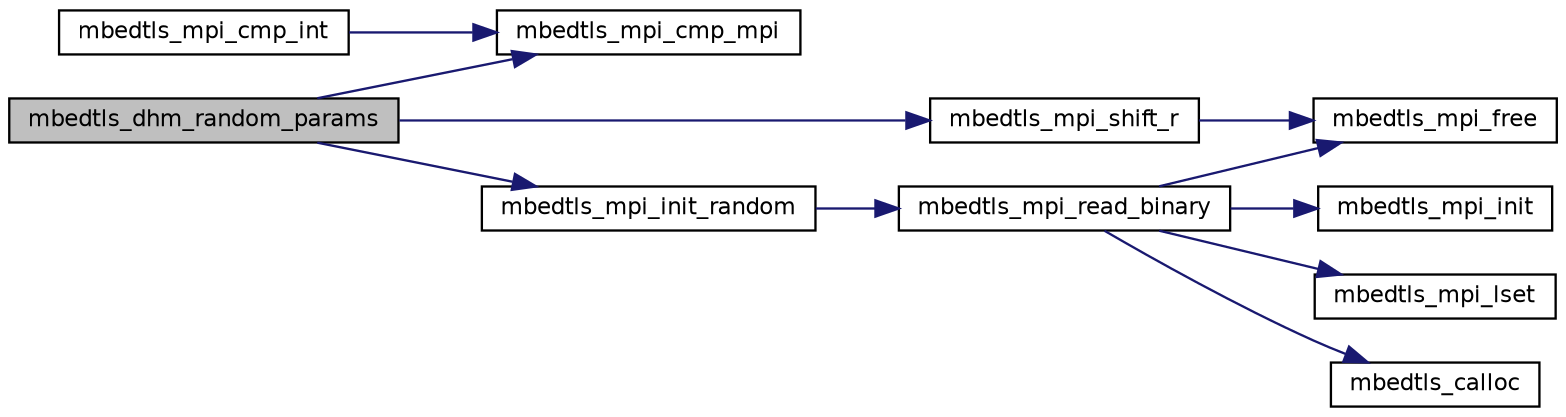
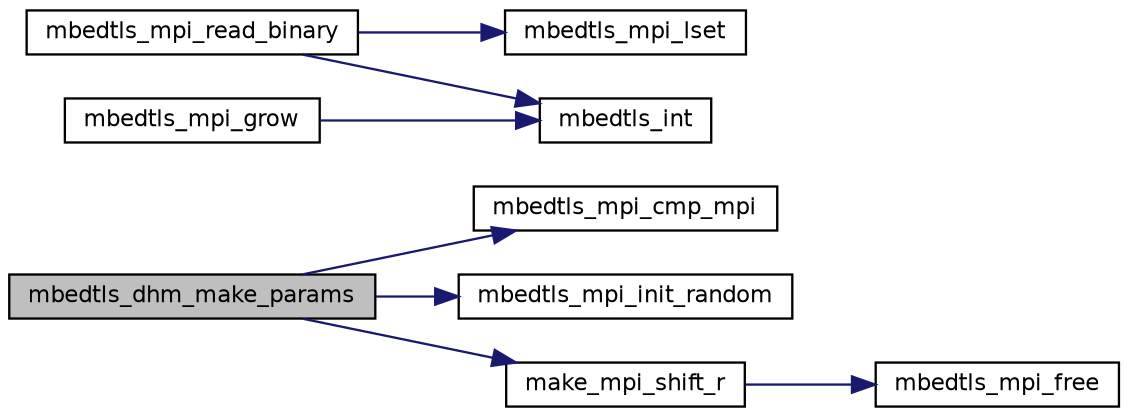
node "mbedtls_mpi_cmp_int": removed
node "mbedtls_mpi_grow": added
node "mbedtls_dhm_random_params": label "mbedtls_dhm_random_params" -> "mbedtls_dhm_make_params"
node "mbedtls_mpi_shift_r": label "mbedtls_mpi_shift_r" -> "make_mpi_shift_r"
edge "mbedtls_mpi_read_binary" -> "mbedtls_mpi_free": removed
edge "mbedtls_mpi_init_random" -> "mbedtls_mpi_read_binary": removed
node "mbedtls_mpi_init": removed
node "mbedtls_calloc": label "mbedtls_calloc" -> "mbedtls_int"
